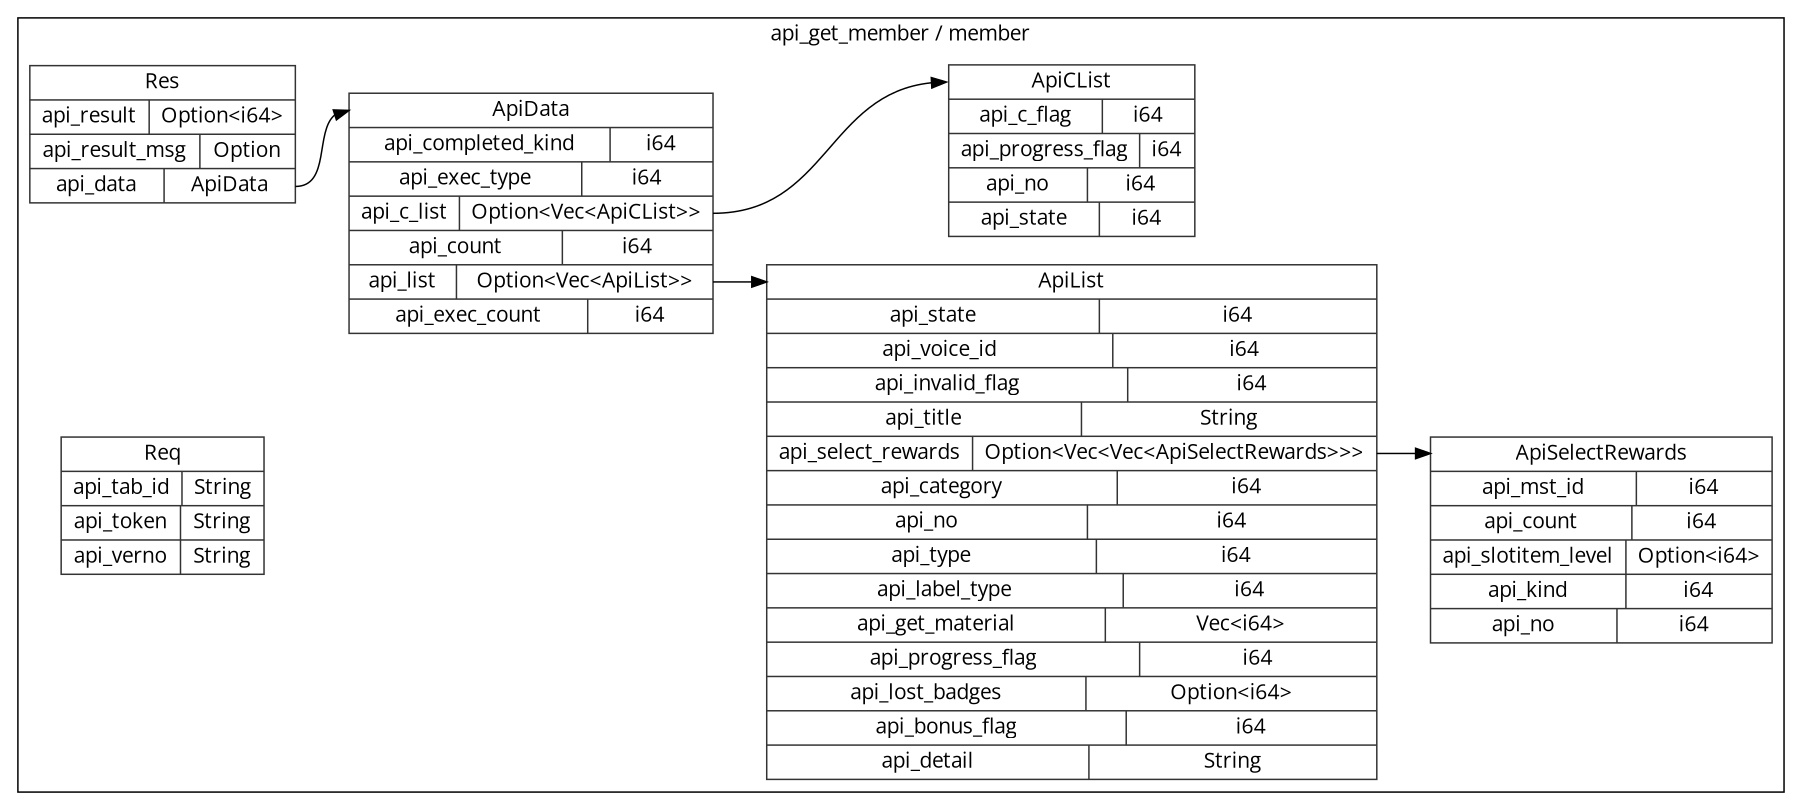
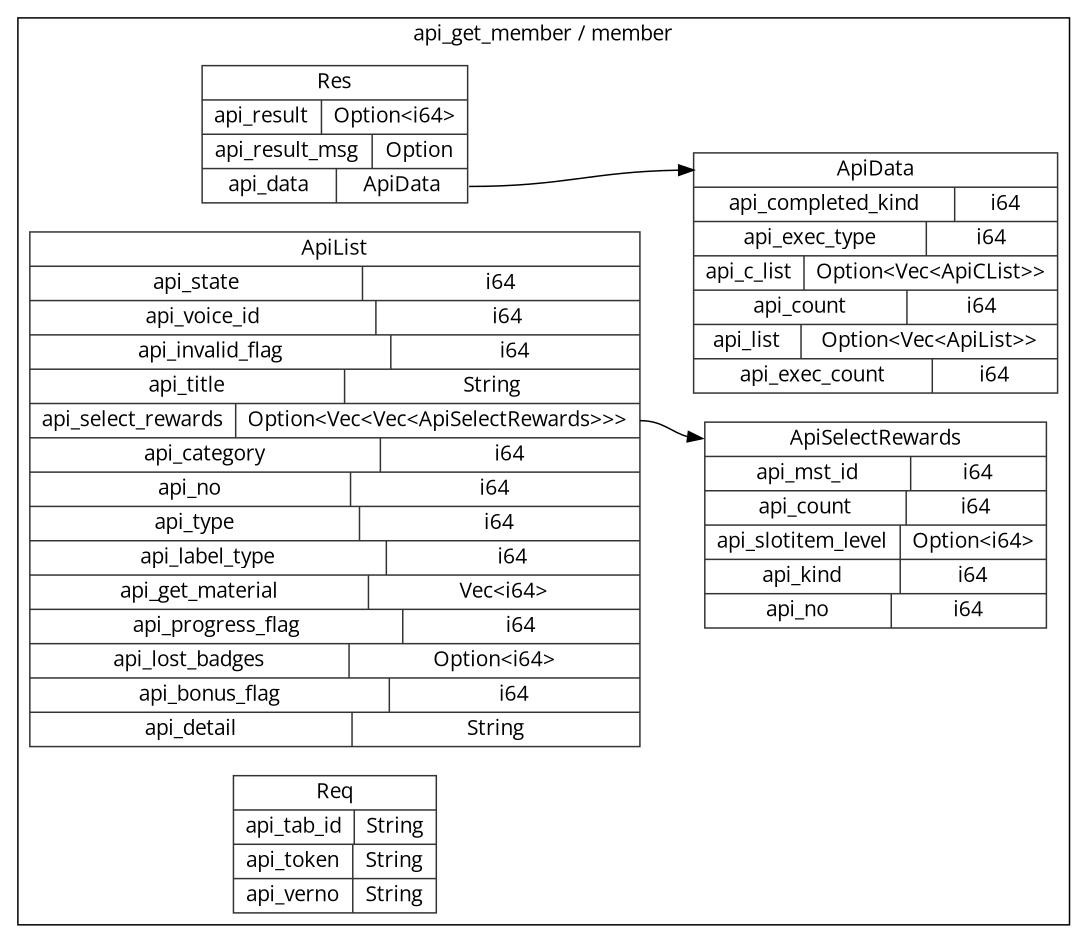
node "ApiCList": removed
edge "ApiData" -> "ApiList": removed
